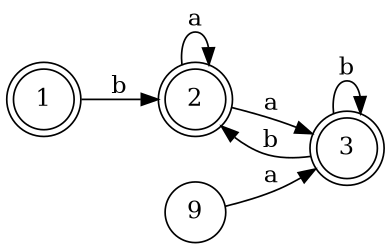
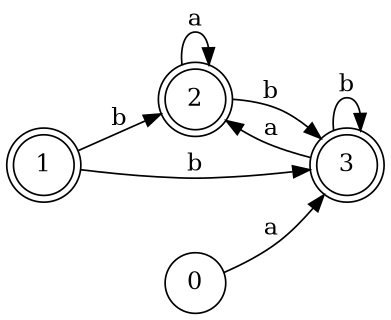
edge "2" -> "3": label "a" -> "b"
edge "3" -> "2": label "b" -> "a"
edge "1" -> "3": added, label "b"
node "9": label "9" -> "0"
